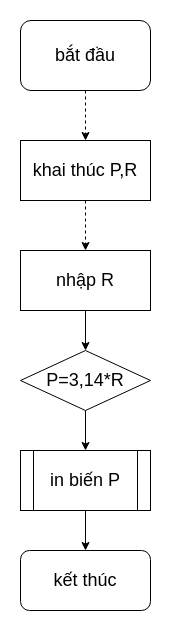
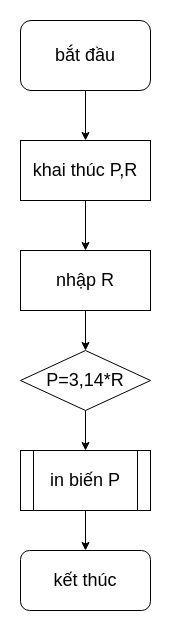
edge "bắt đầu" -> "khai thúc P,R": style dashed -> solid
edge "khai thúc P,R" -> "nhập R": style dashed -> solid
